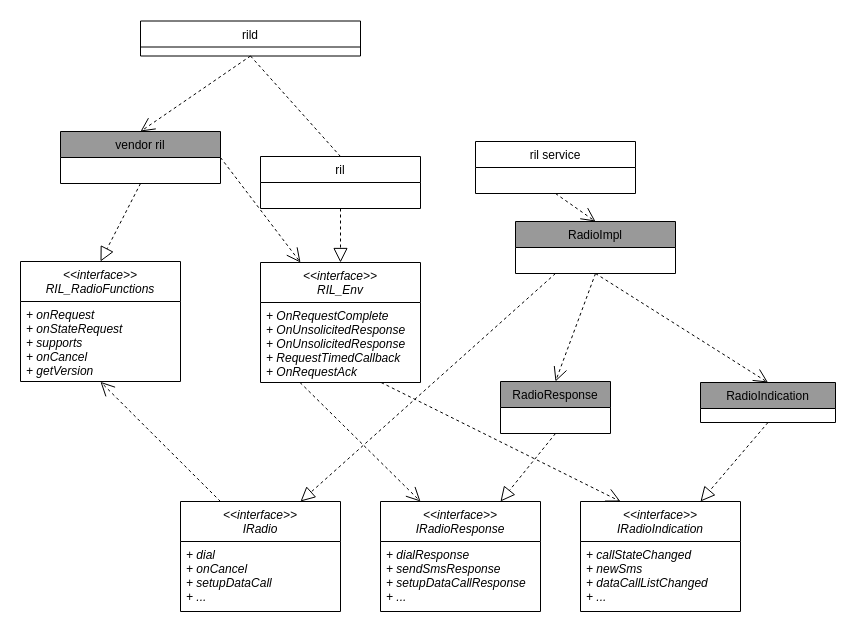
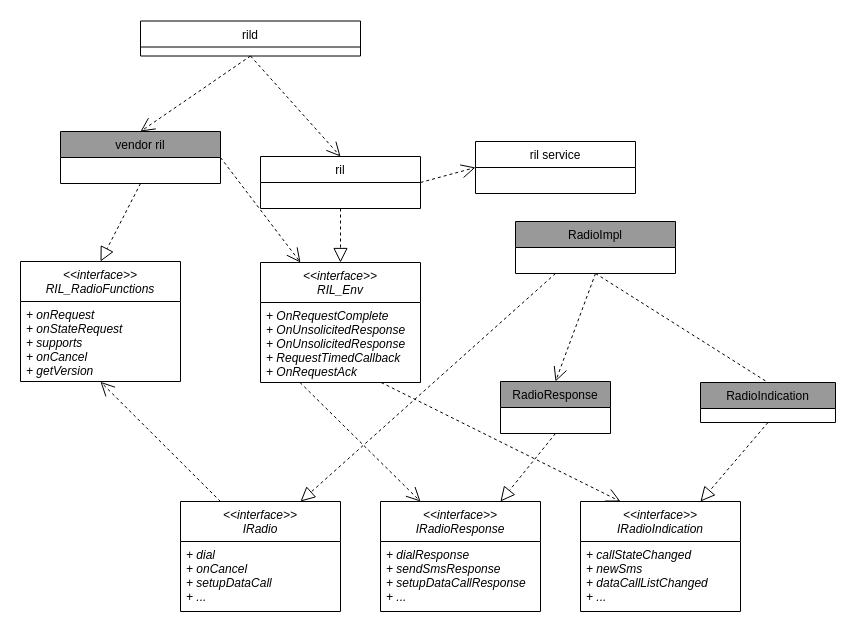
edge "rild" -- "ril": arrowhead none -> open
edge "ril" -> "ril service": added
edge "ril service" -> "RadioImpl": removed
edge "RadioImpl" -> "RadioIndication": arrowhead open -> none
